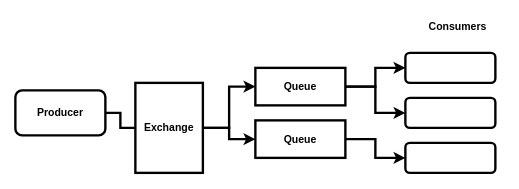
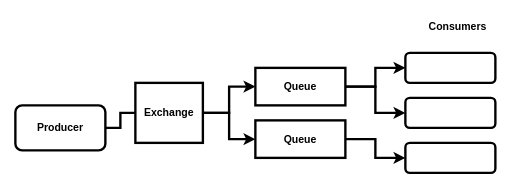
node "Producer": moved (60, 113) -> (60, 128)
node "Exchange": size 68x90 -> 68x60
